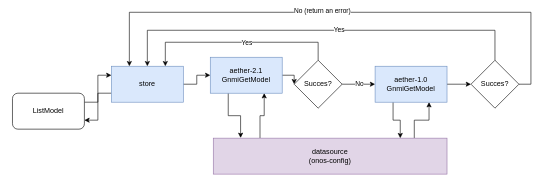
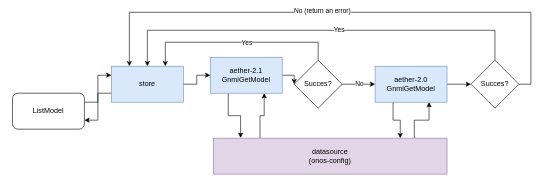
node "aether-1.0 GnmiGetModel": label "aether-1.0 GnmiGetModel" -> "aether-2.0 GnmiGetModel"
